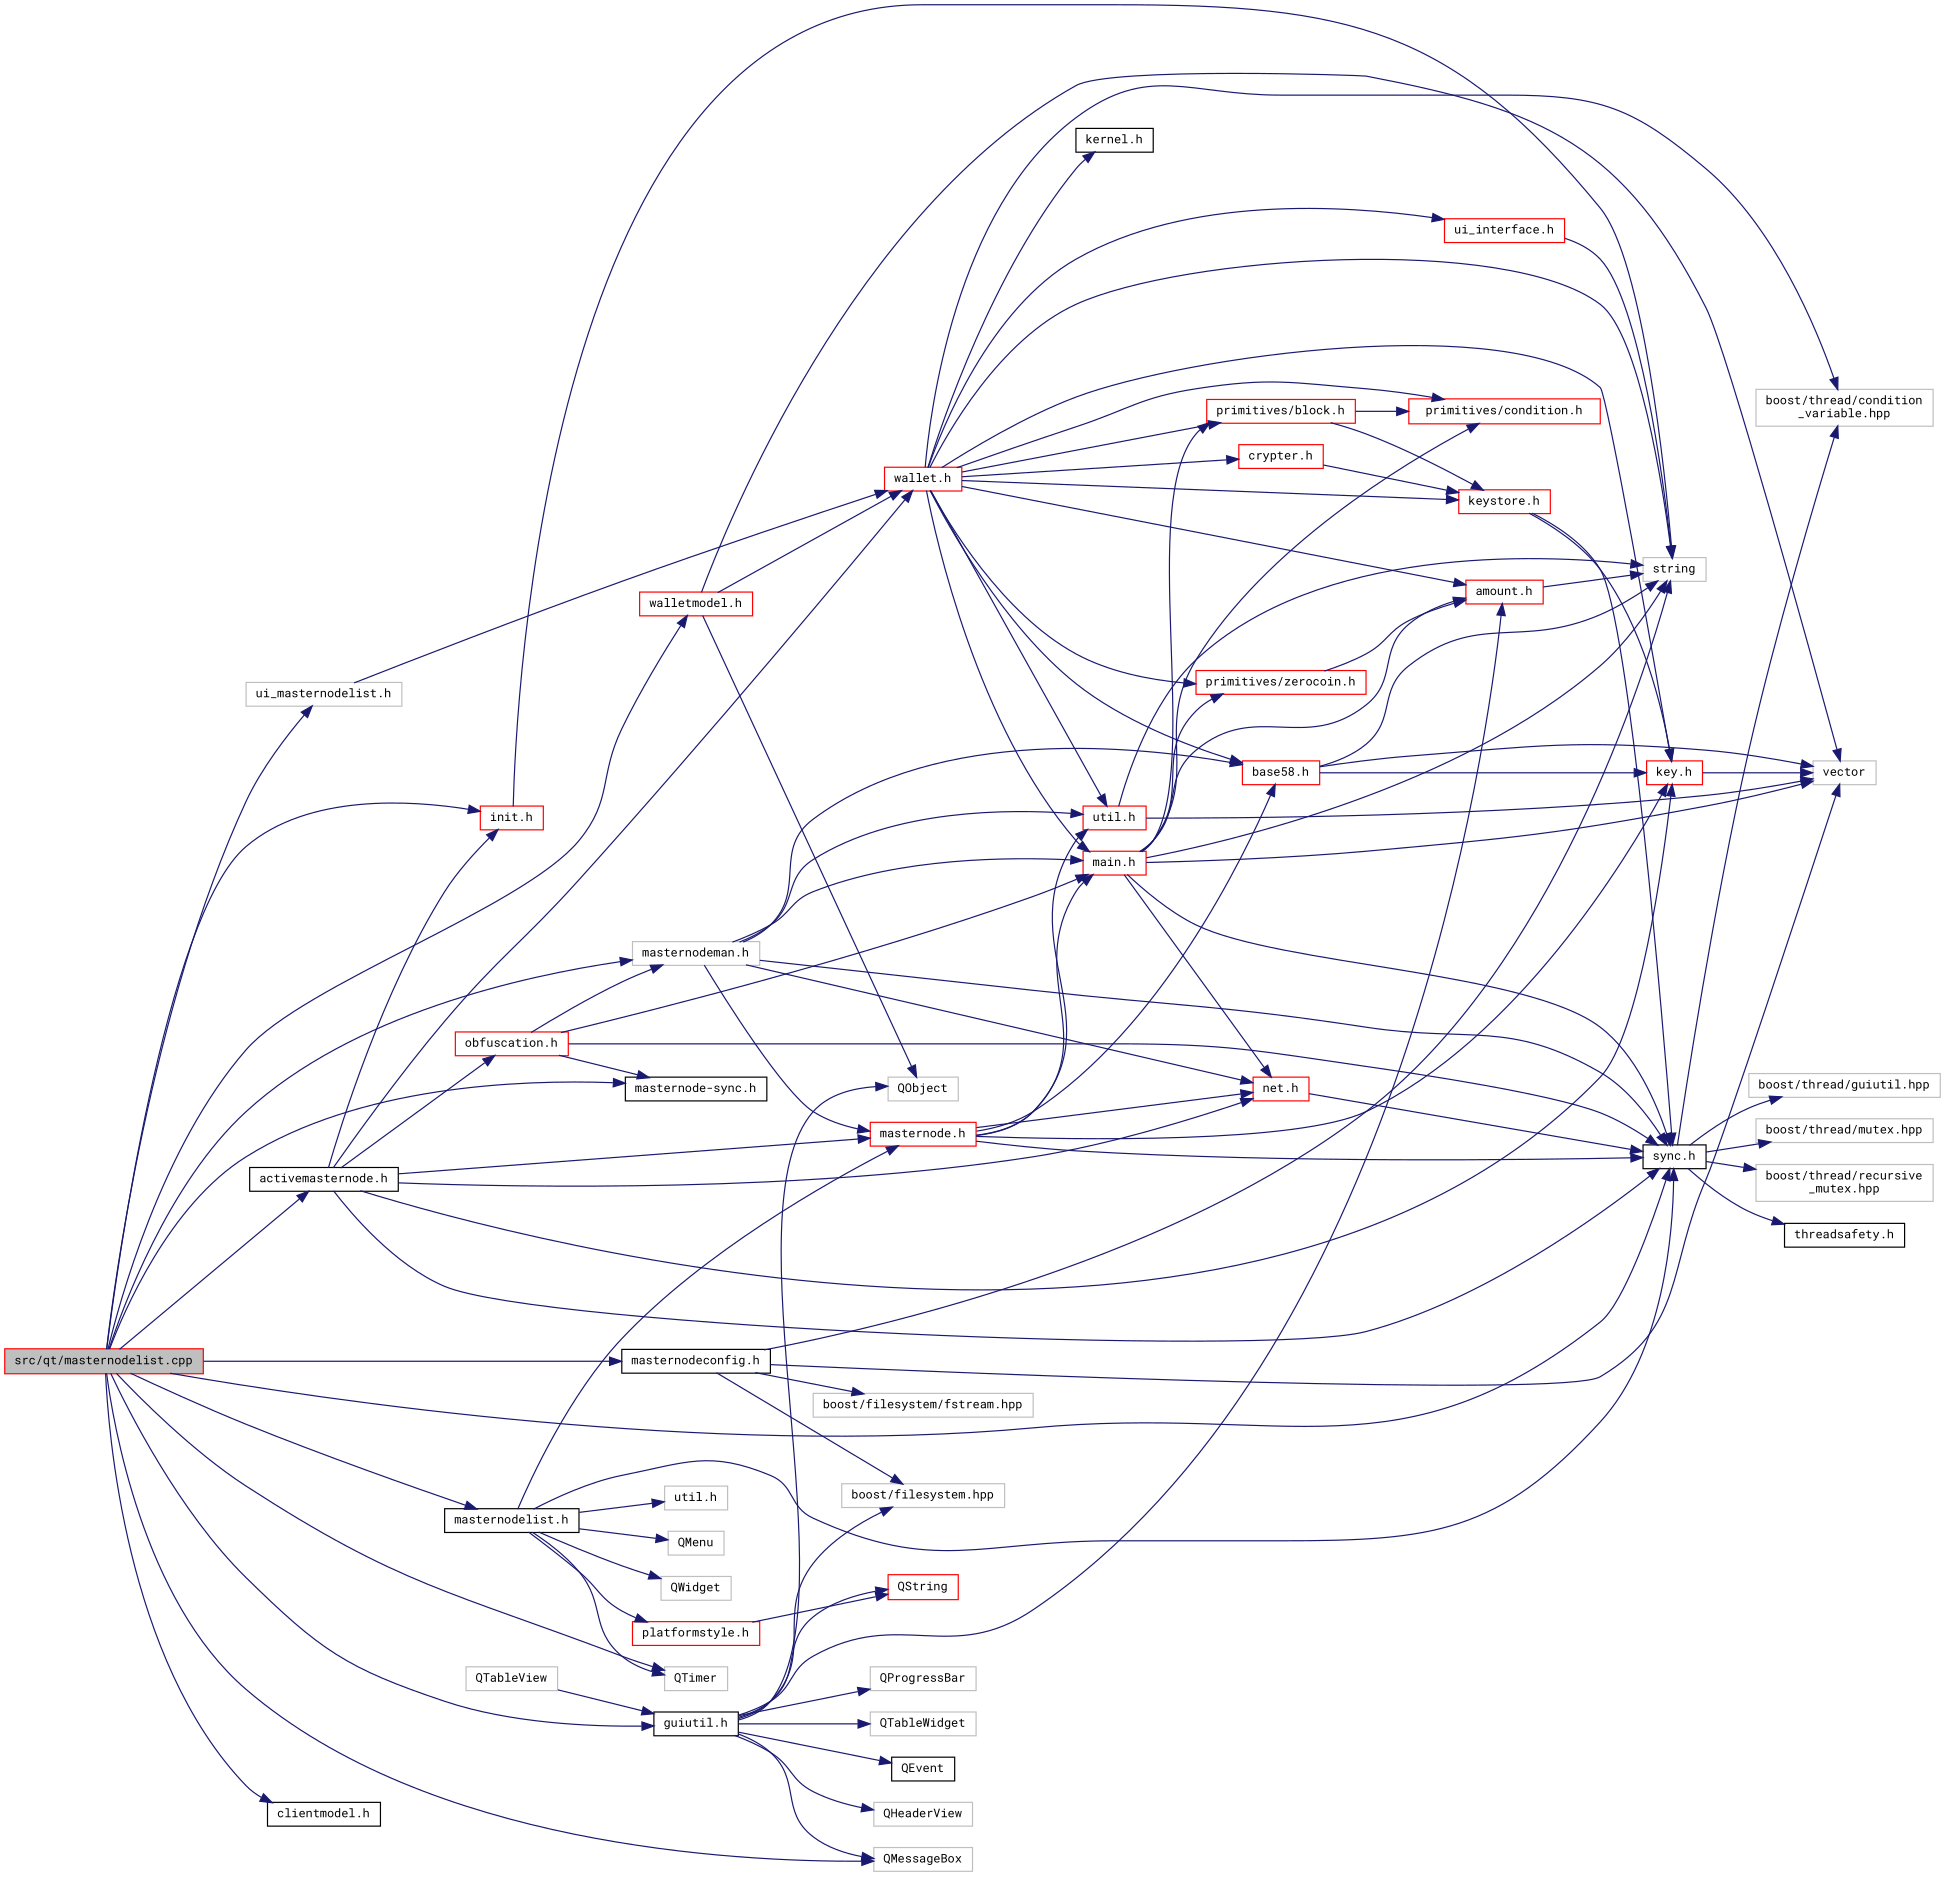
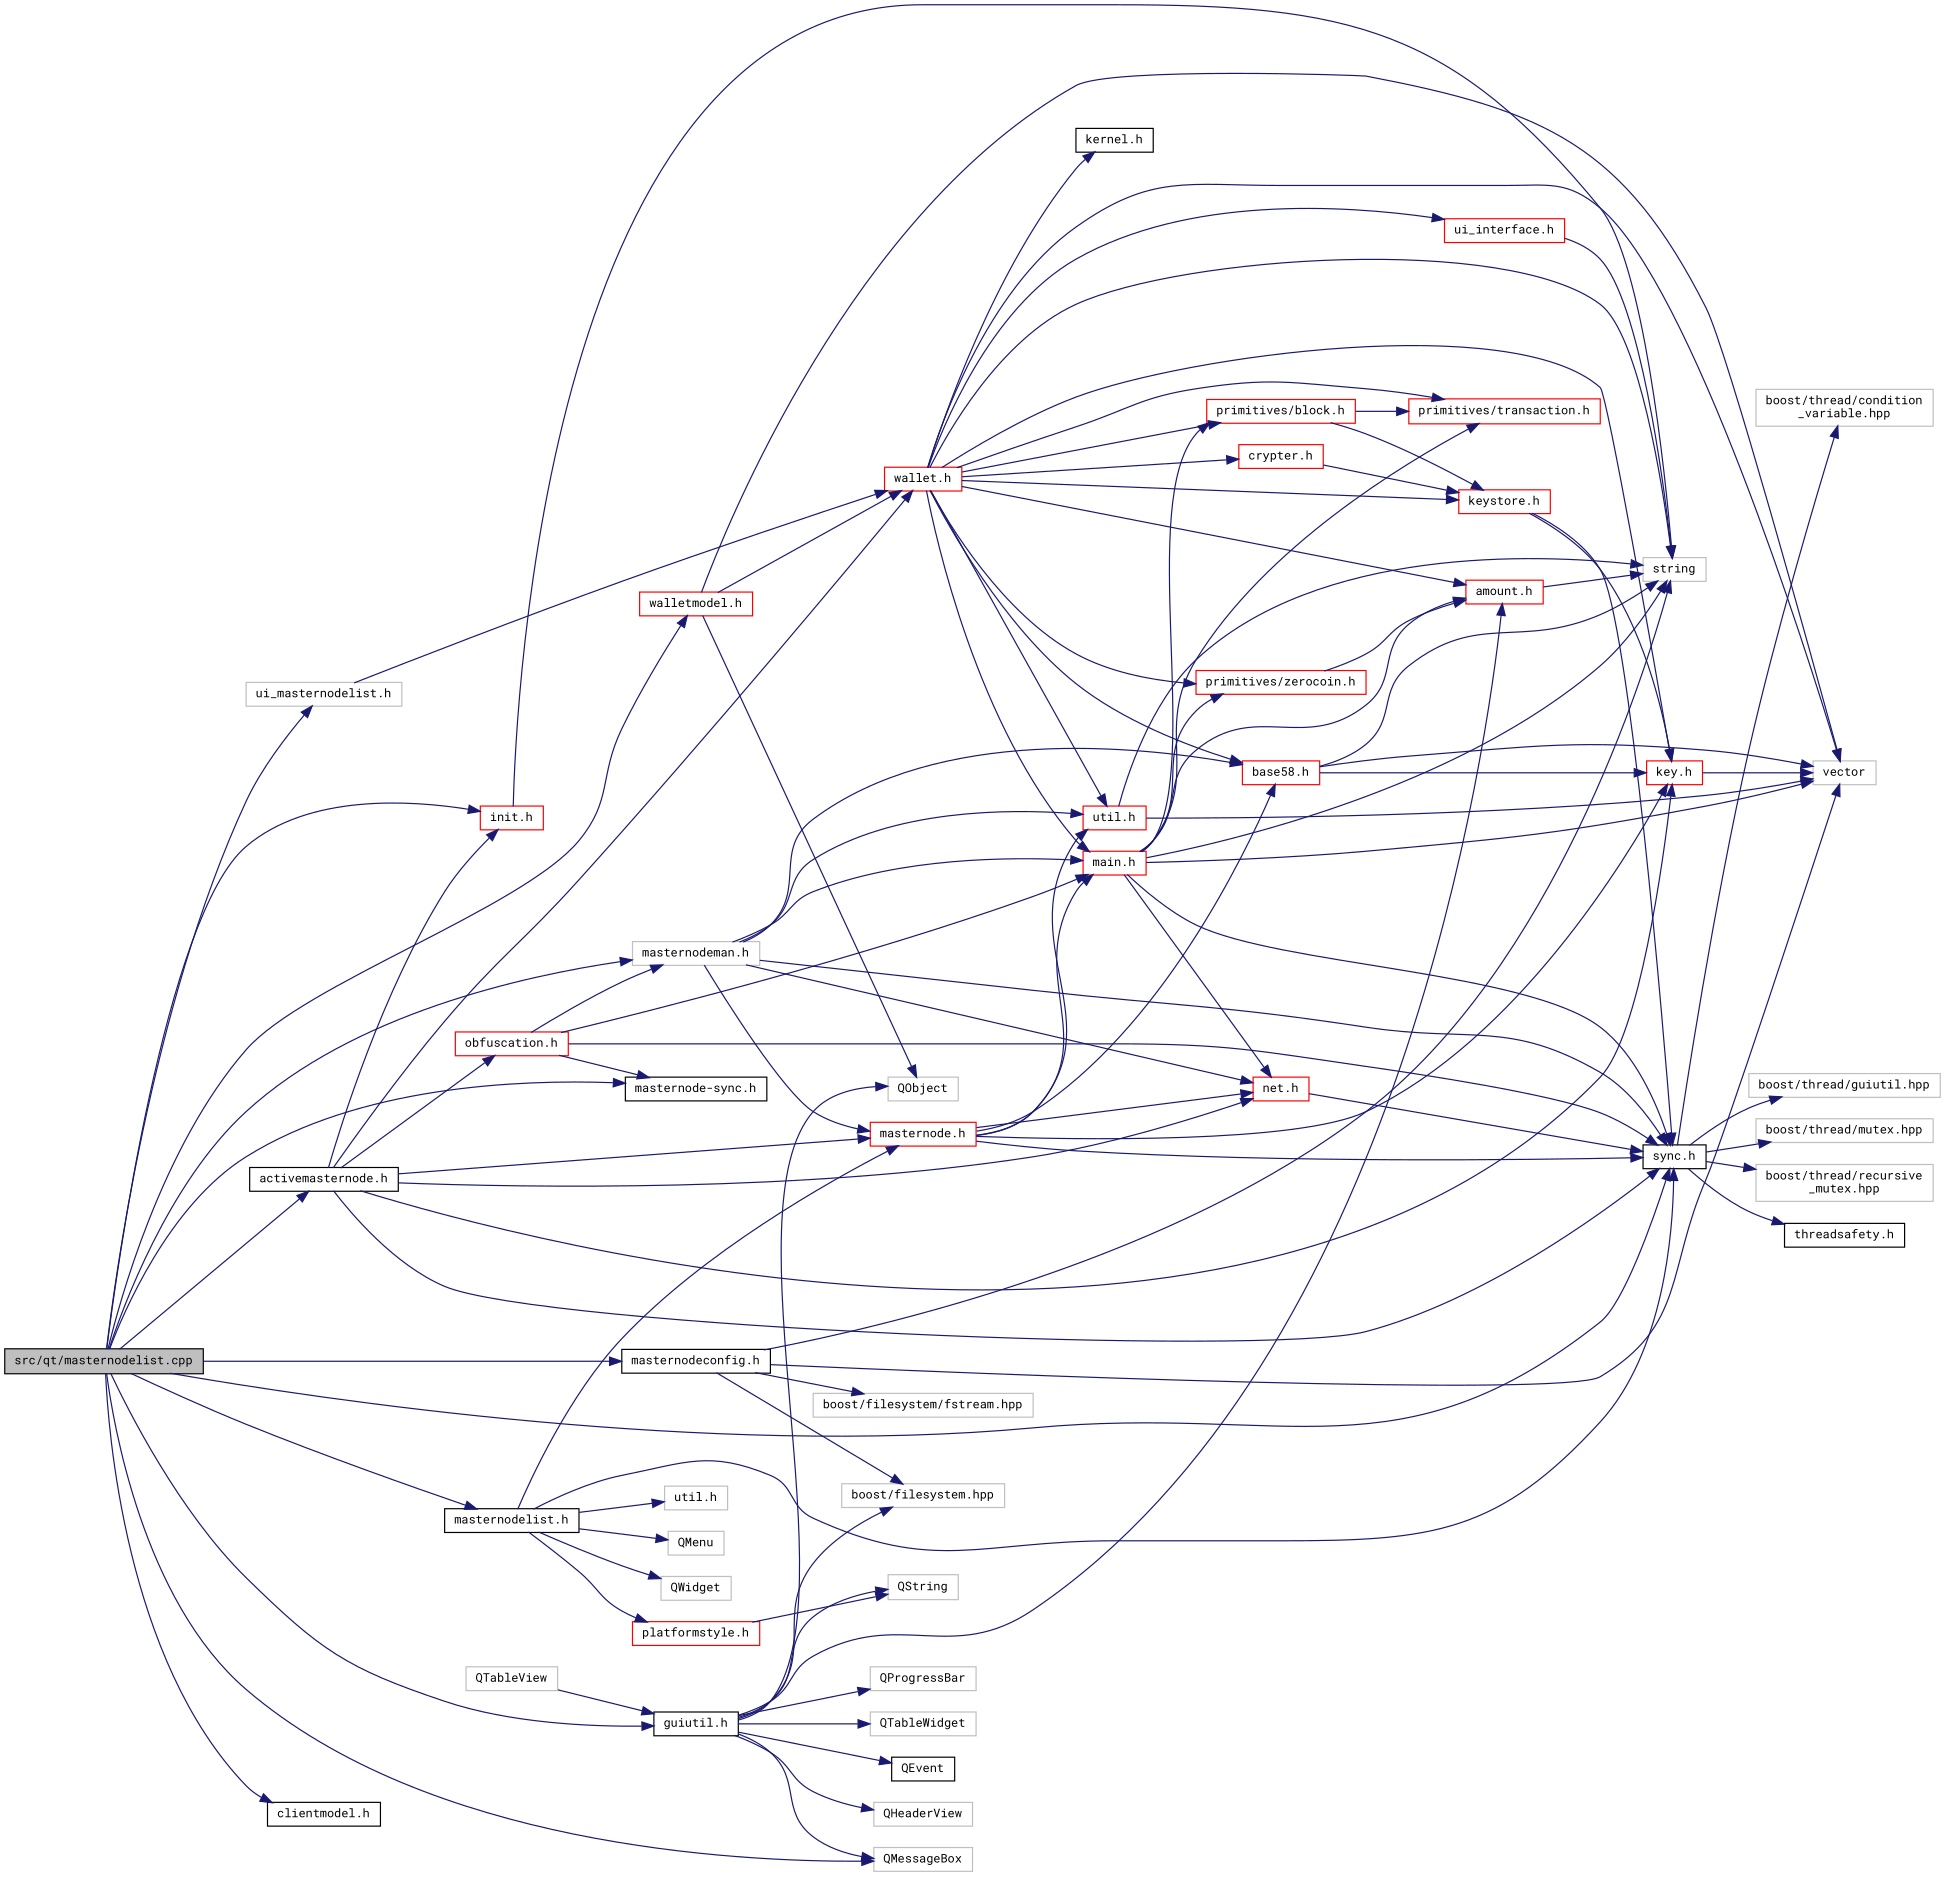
edge "wallet.h" -> "boost/thread/condition _variable.hpp": now "wallet.h" -> "vector"
node "primitives/condition.h": label "primitives/condition.h" -> "primitives/transaction.h"
node "src/qt/masternodelist.cpp": color red -> black
node "QString": color red -> grey75
node "QTimer": removed
